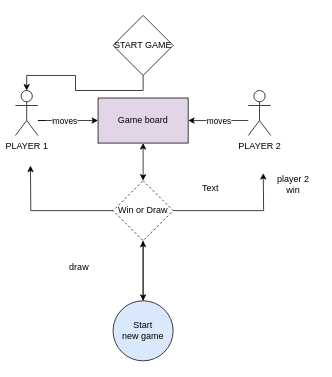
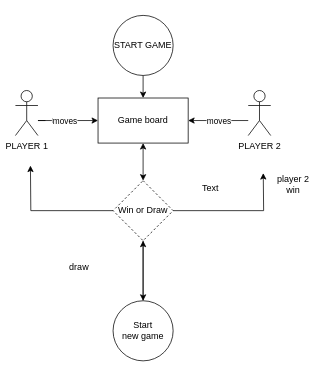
node "START GAME": shape diamond -> ellipse
edge "START GAME" -> "PLAYER 1": now "START GAME" -> "Game board"
node "Game board": fillcolor #e1d5e7 -> #ffffff
node "Start new game": fillcolor #dae8fc -> #ffffff
